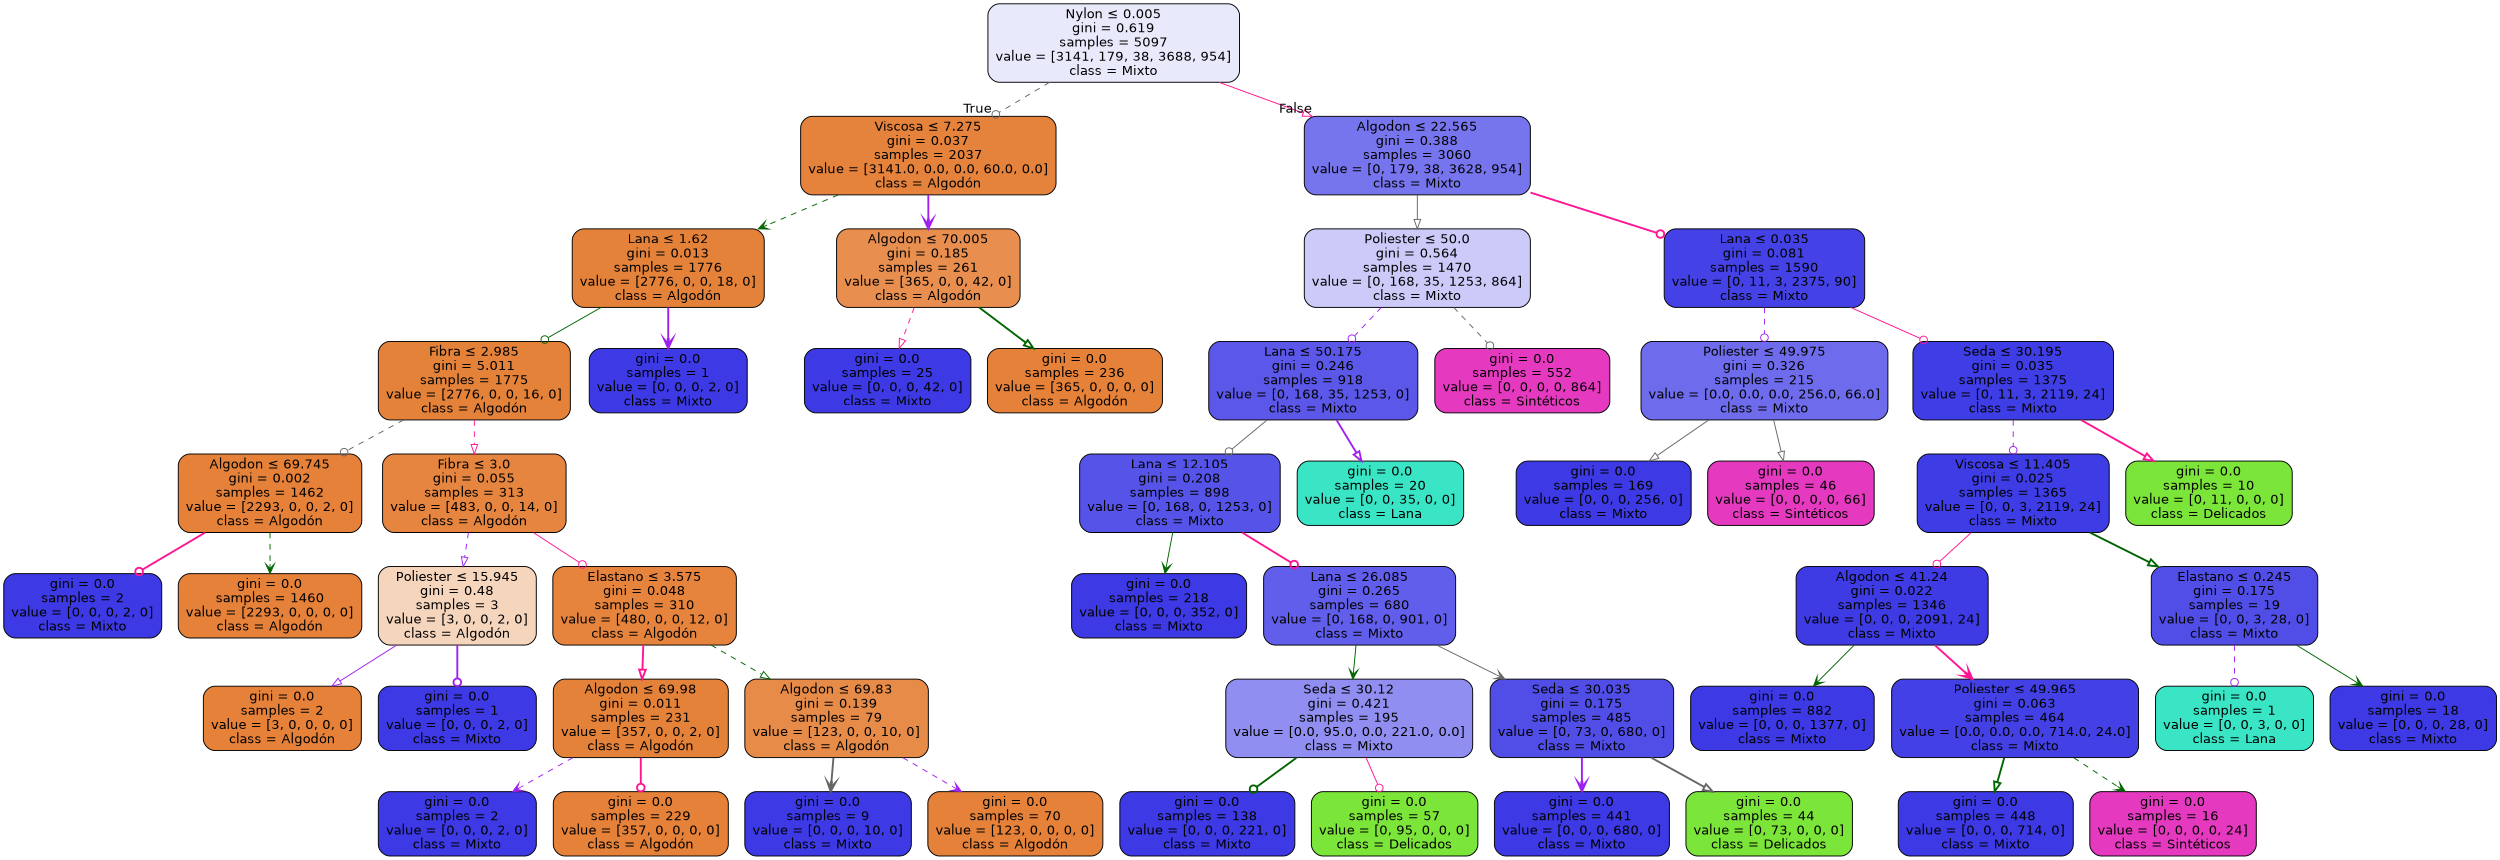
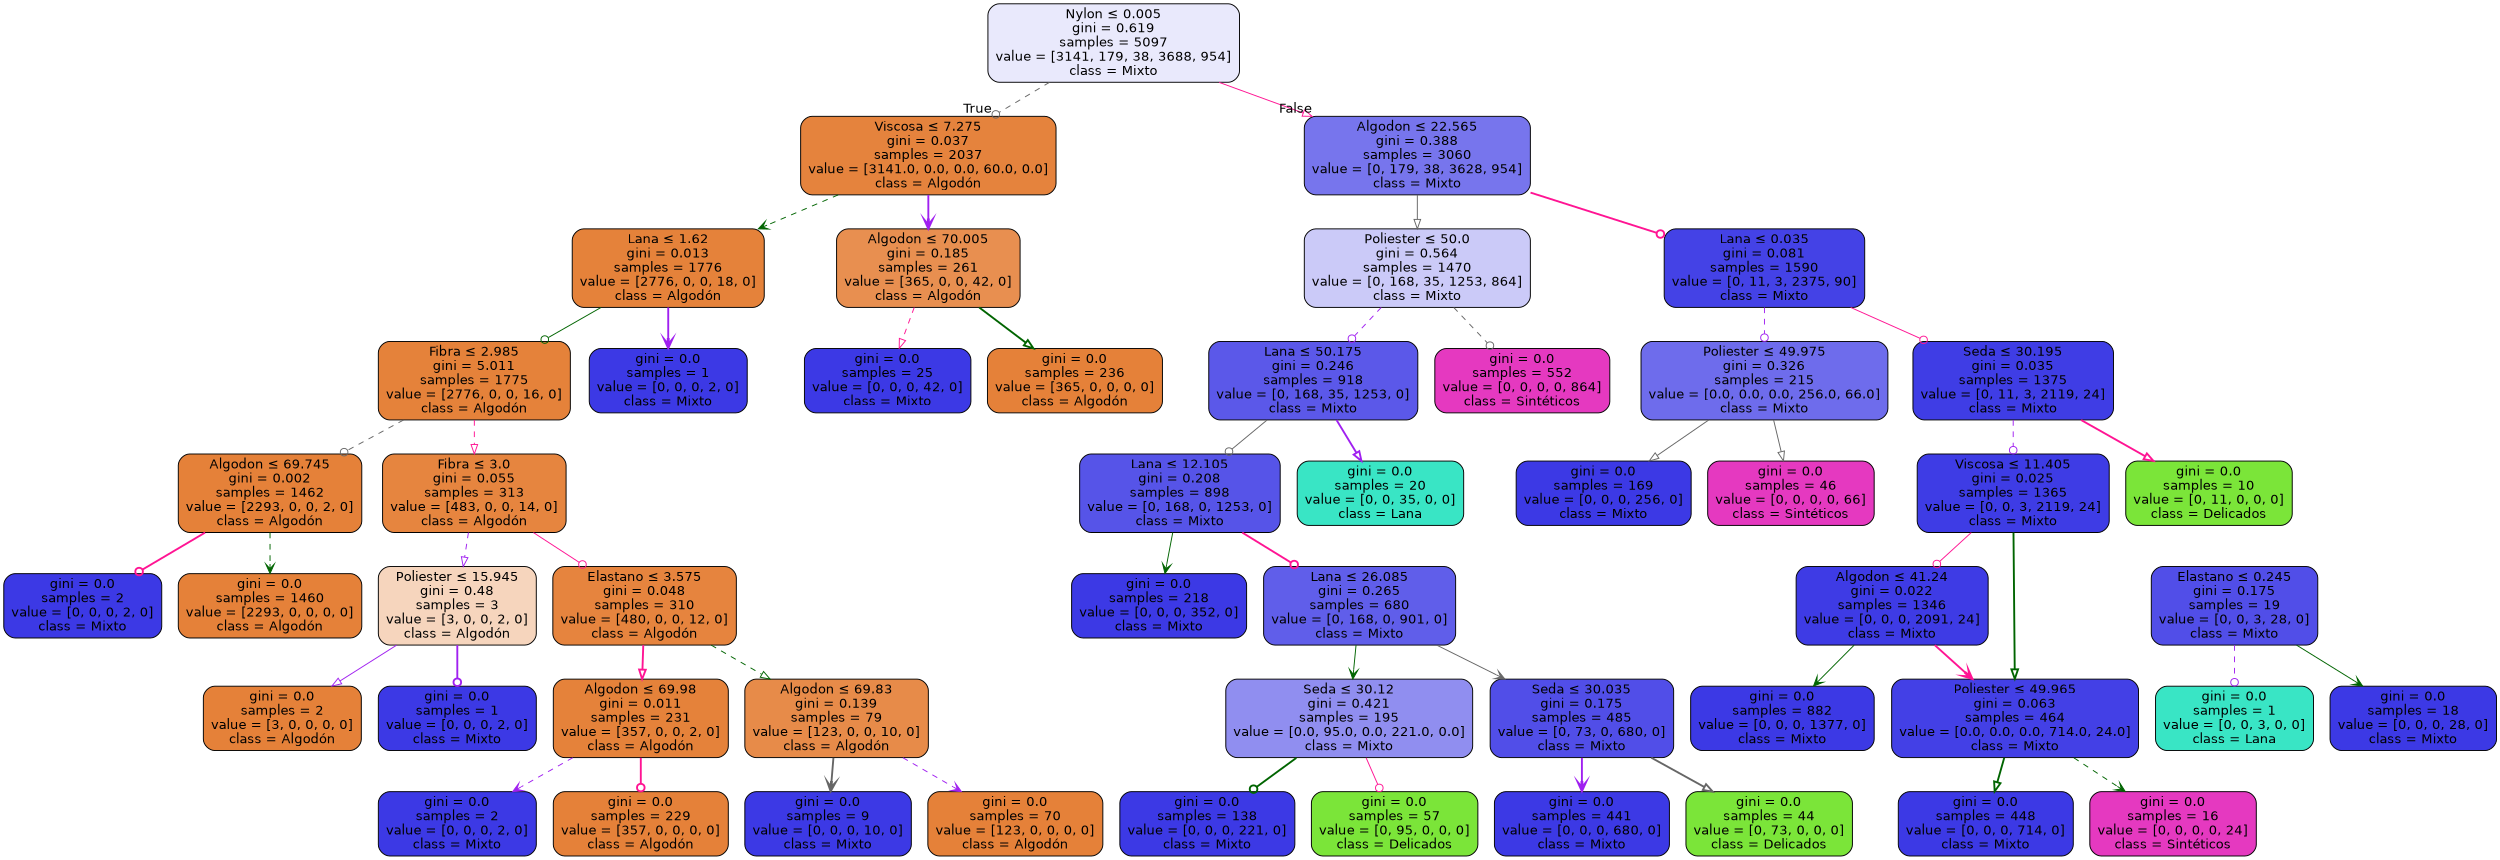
edge "Viscosa ≤ 11.405" -> "Elastano ≤ 0.245": now "Viscosa ≤ 11.405" -> "Poliester ≤ 49.965"
